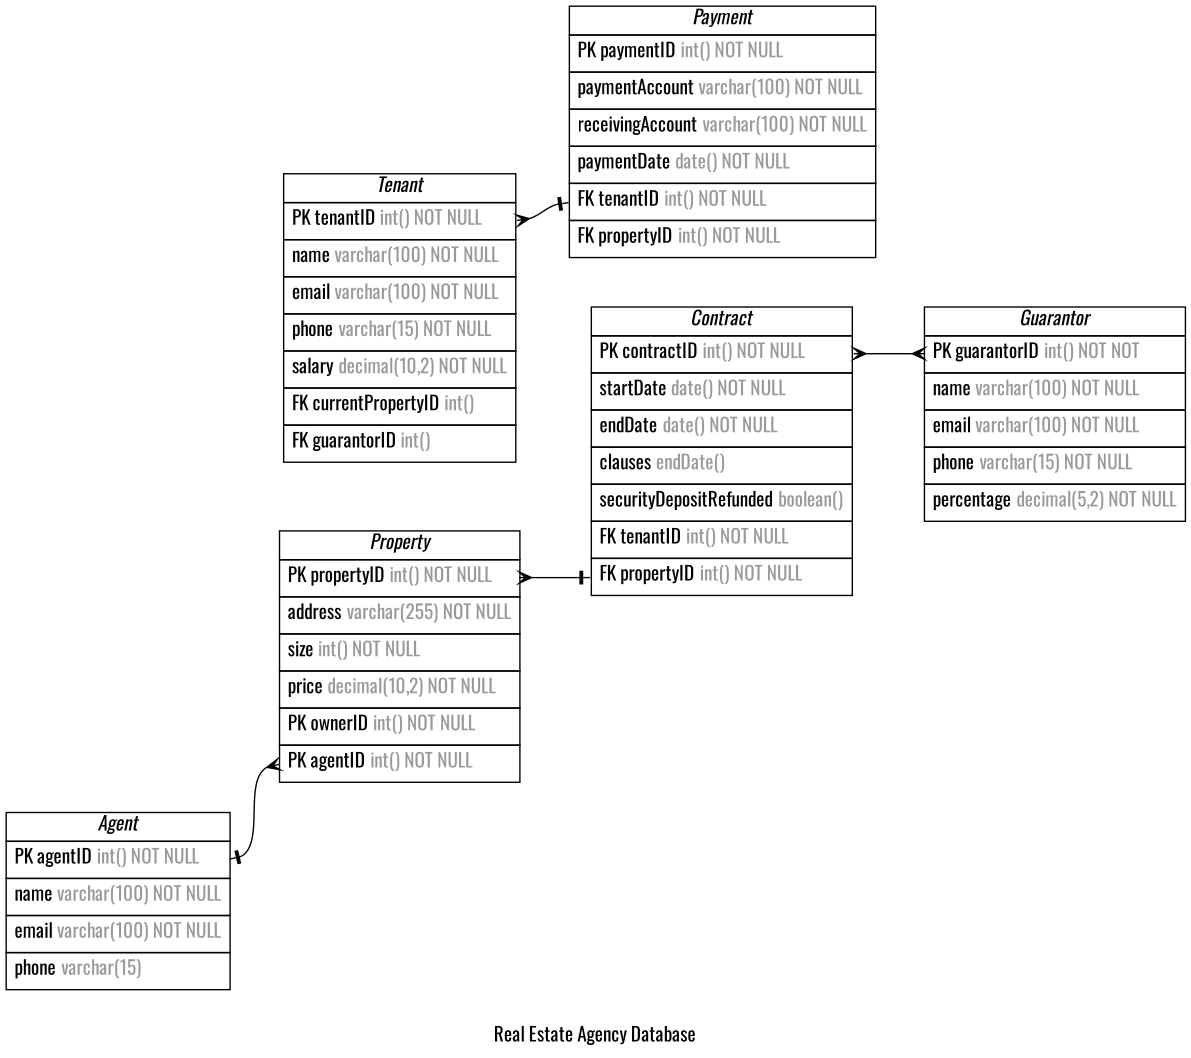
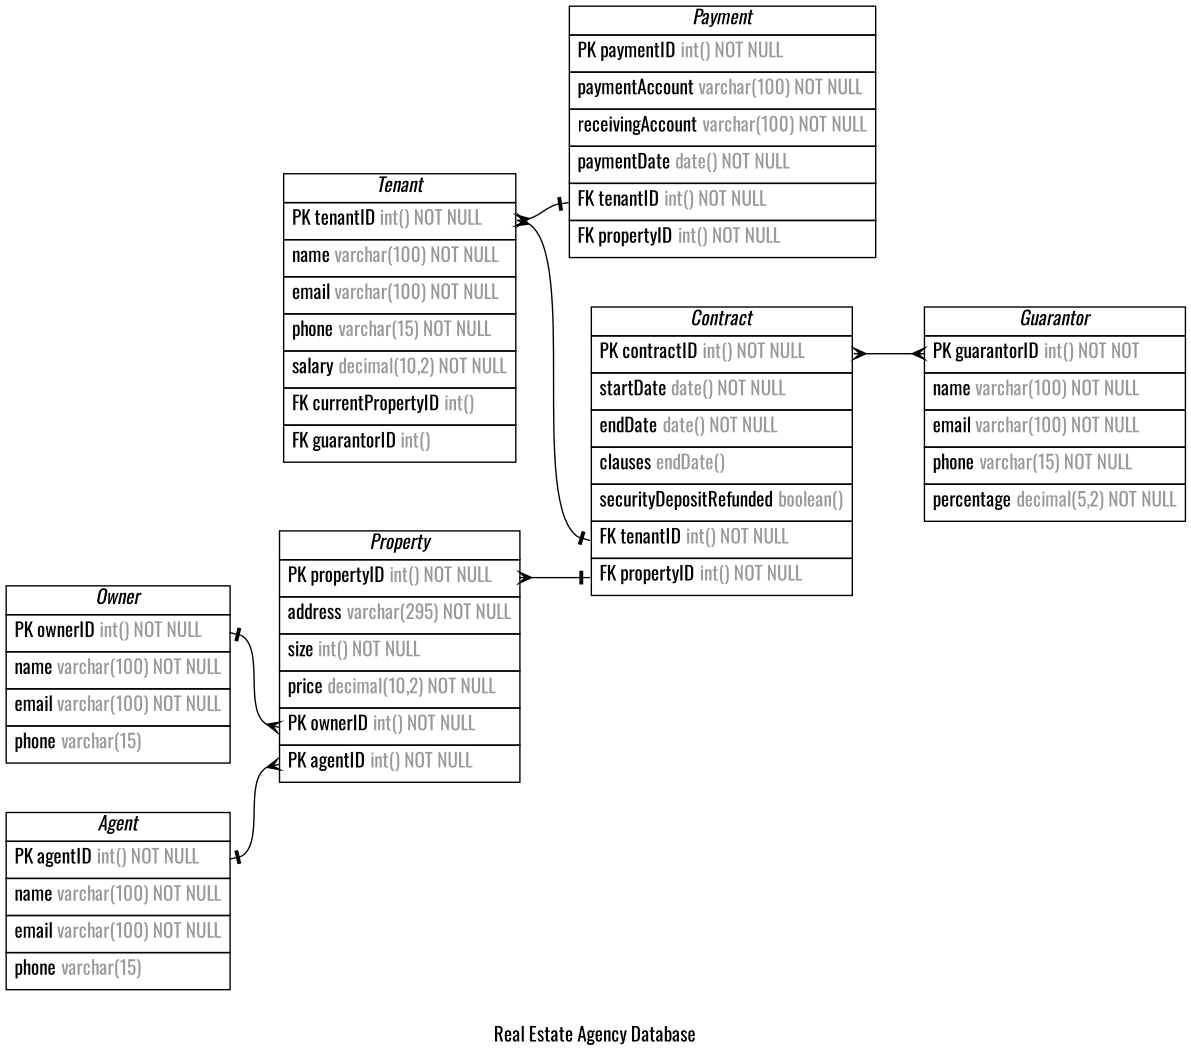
edge "Tenant" -- "Contract": added
node "Property": text "varchar(255) NOT NULL" -> "varchar(295) NOT NULL"
node "Owner": added
